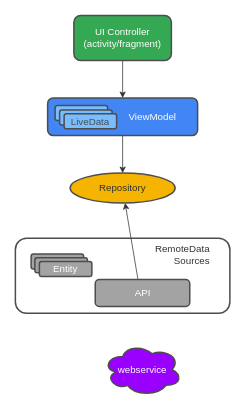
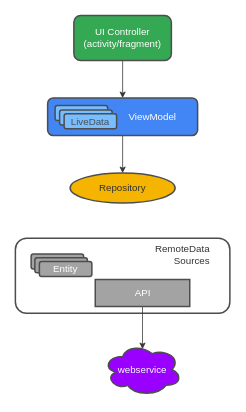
edge "API" -> "Repository": now "API" -> "webservice"
node "API": shape rounded rectangle -> rectangle
